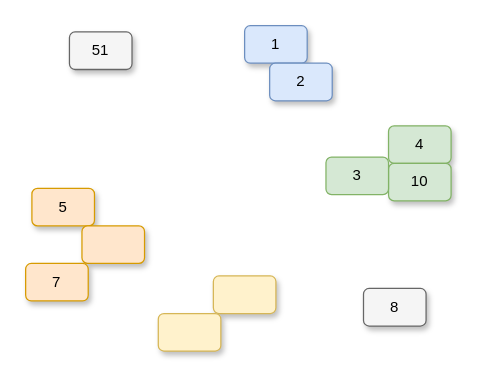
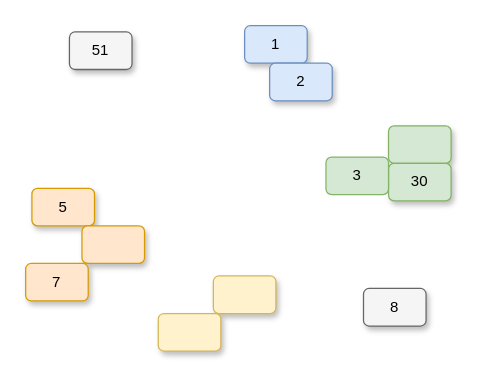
node "4": removed
node "10": label "10" -> "30"
